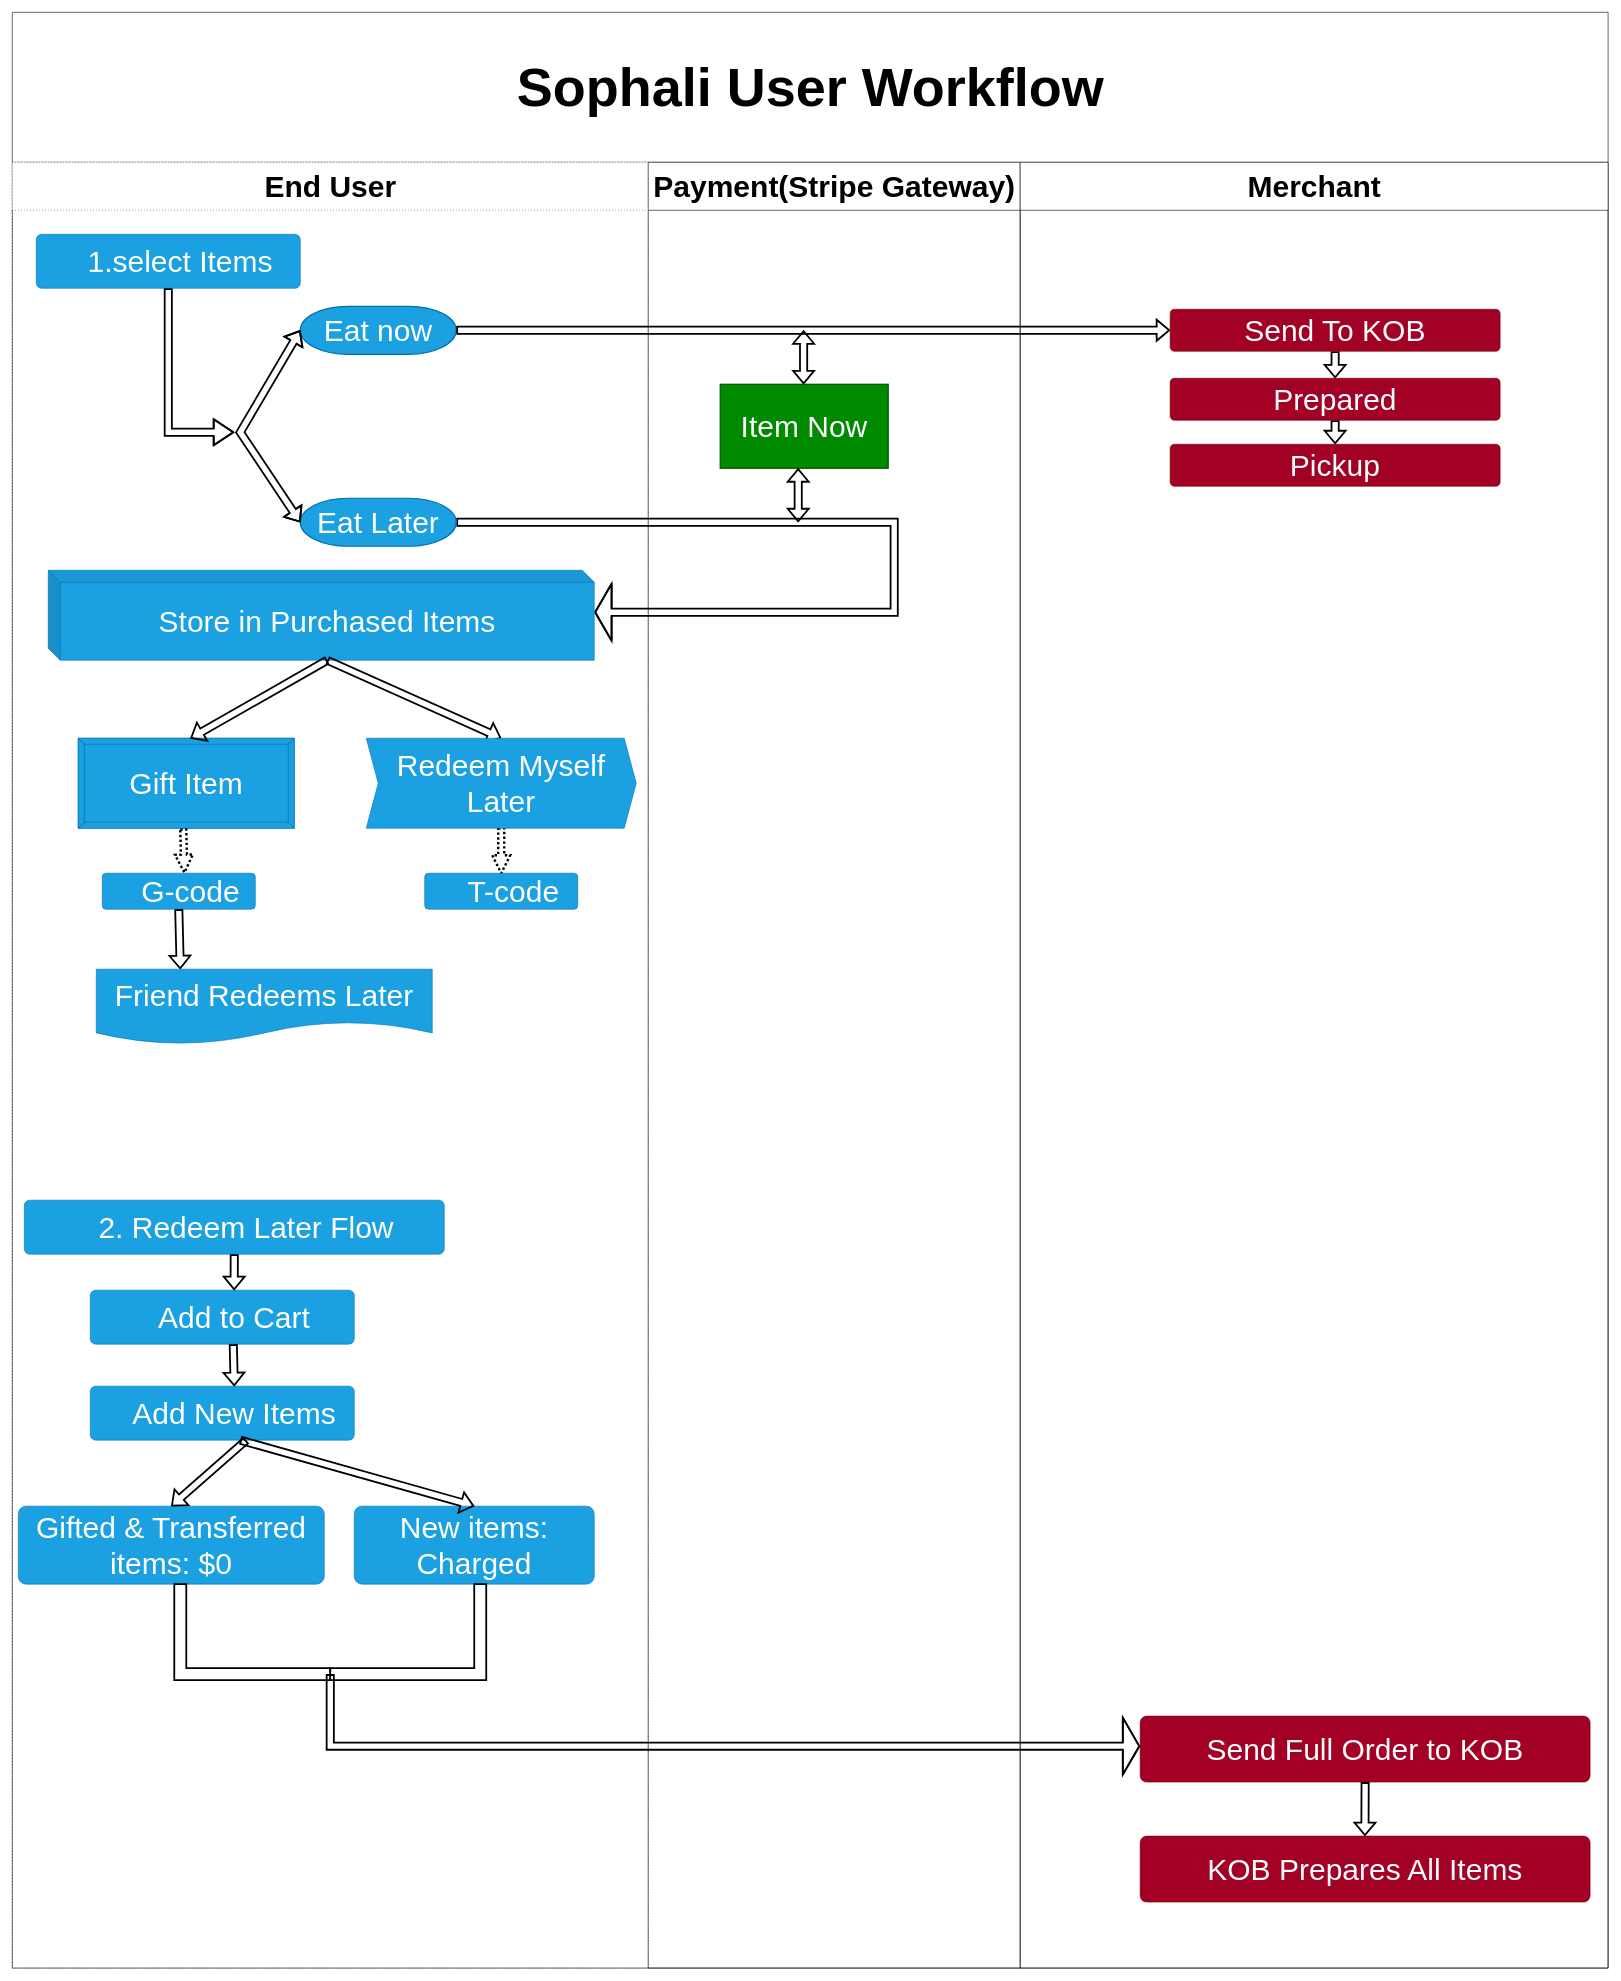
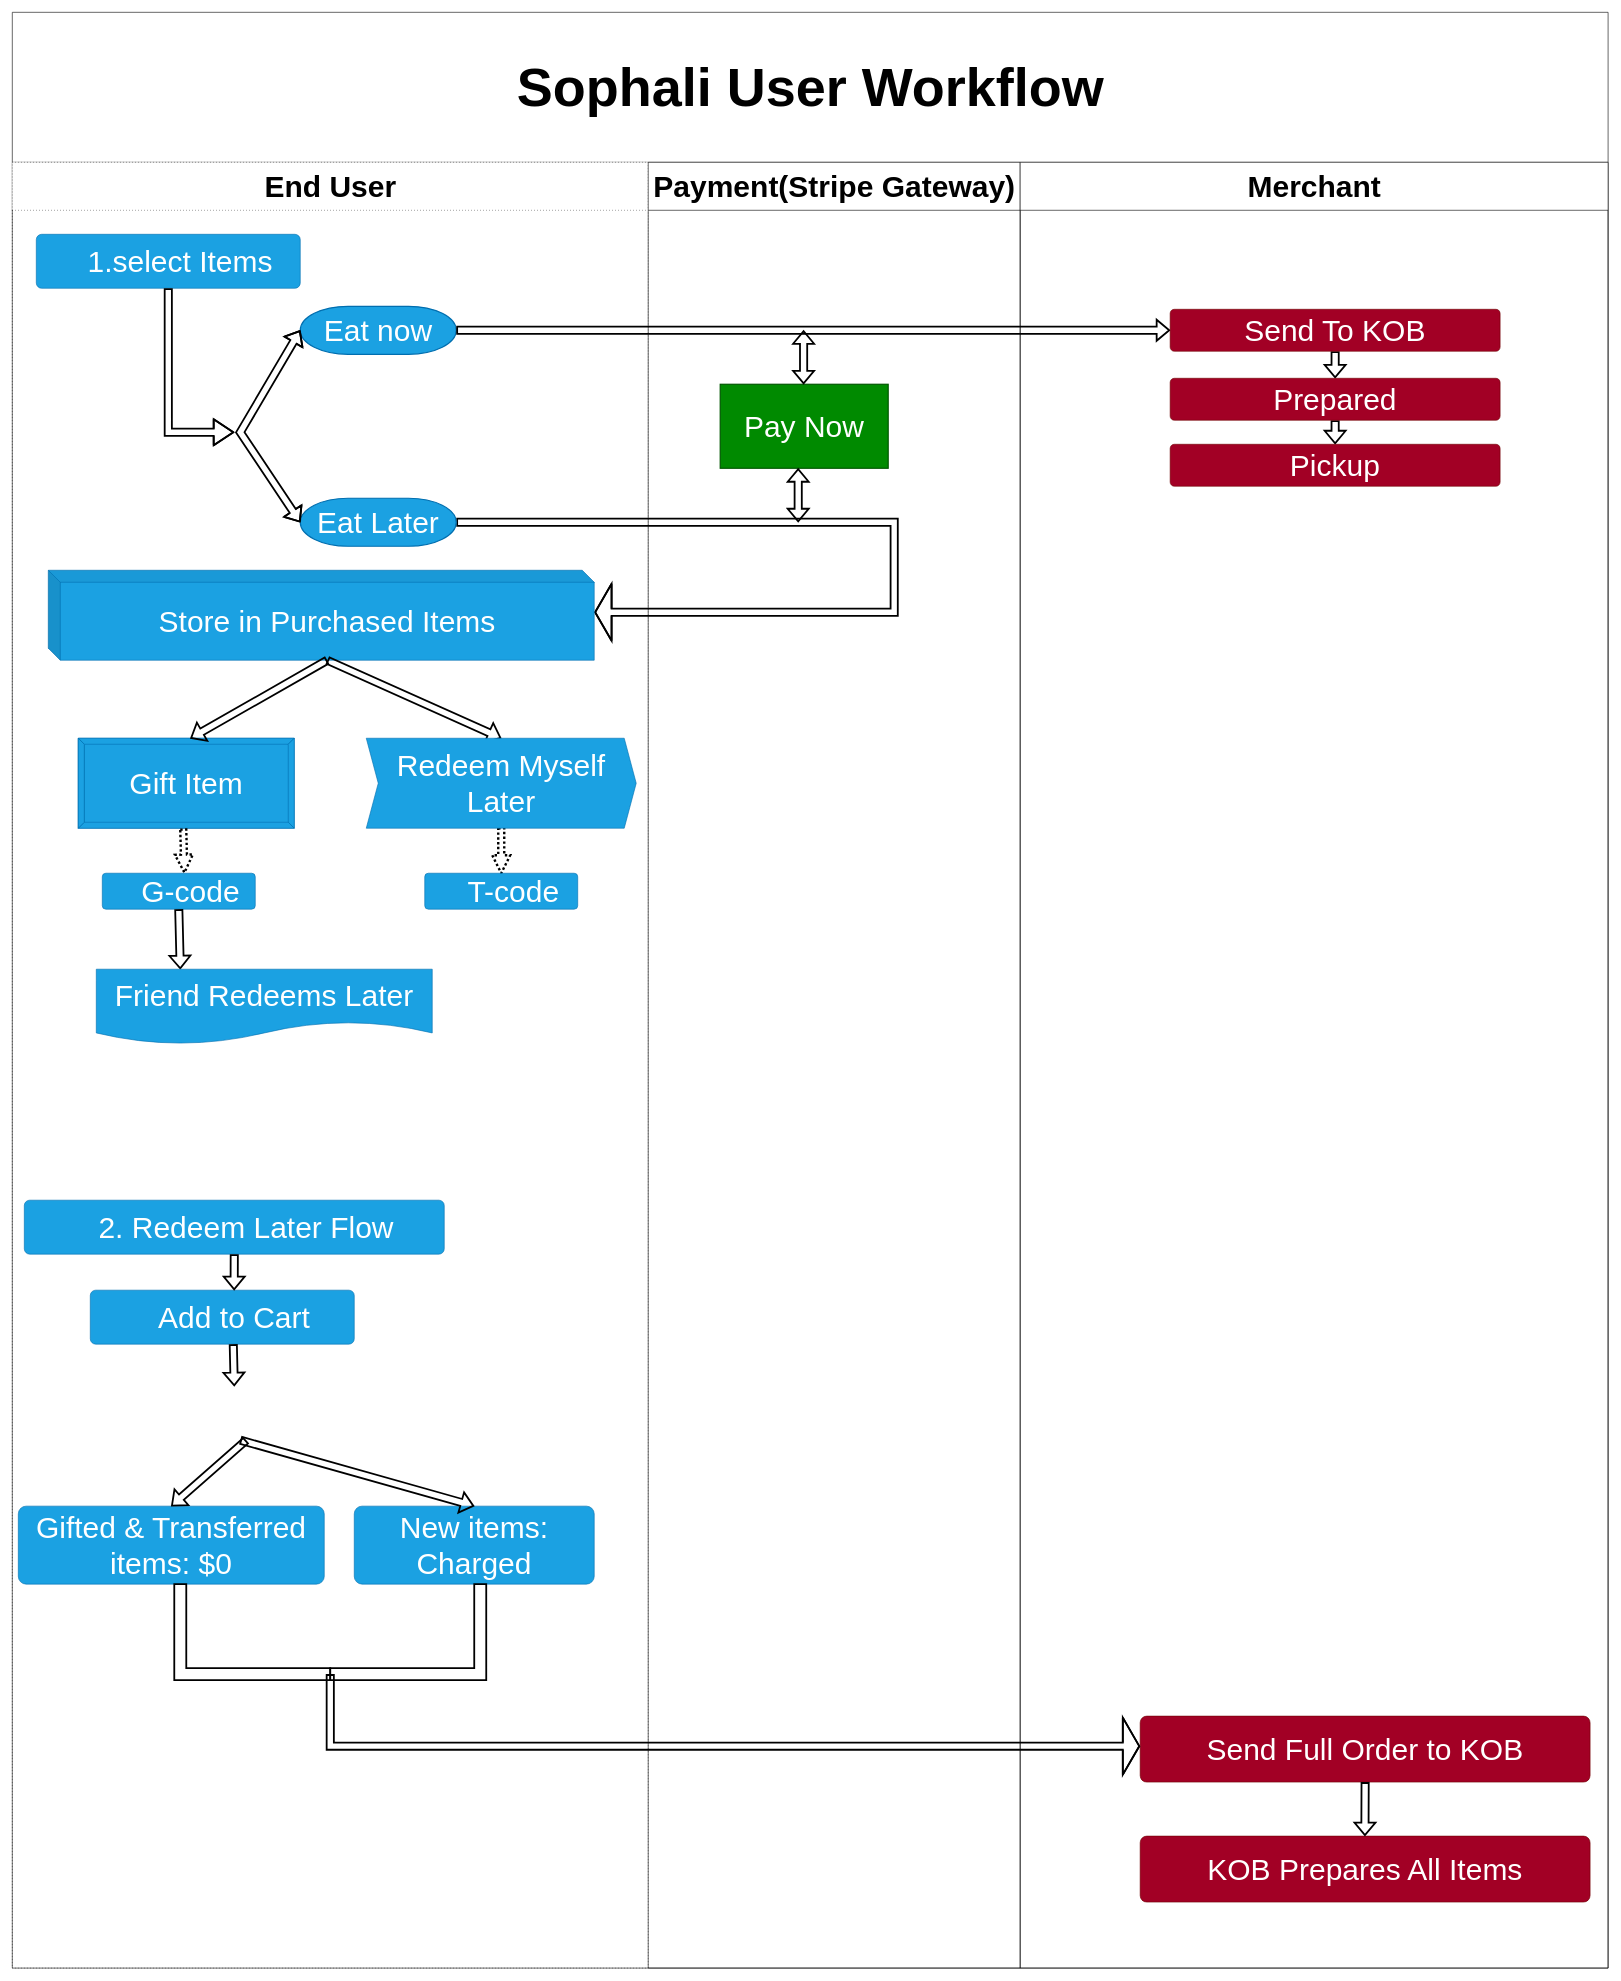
node "Item Now": label "Item Now" -> "Pay Now"
node "Add New Items": removed
